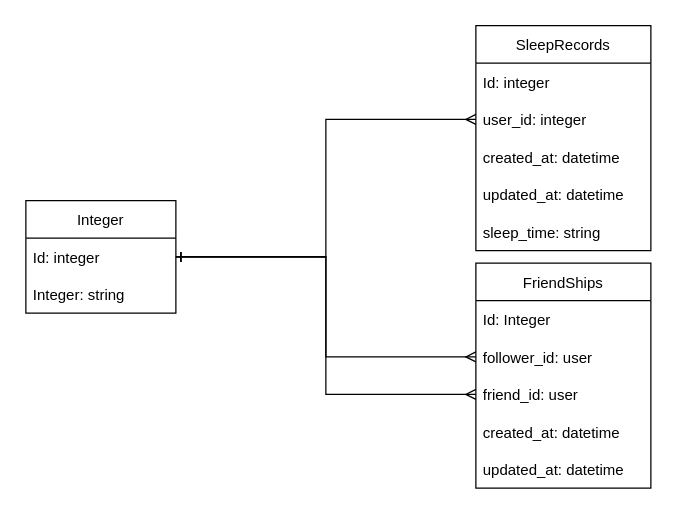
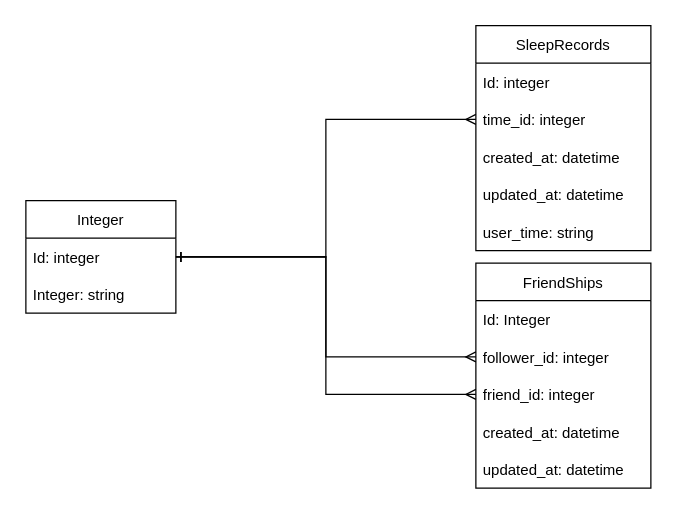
node "user_id: integer": label "user_id: integer" -> "time_id: integer"
node "sleep_time: string": label "sleep_time: string" -> "user_time: string"
node "follower_id: user": label "follower_id: user" -> "follower_id: integer"
node "friend_id: user": label "friend_id: user" -> "friend_id: integer"
